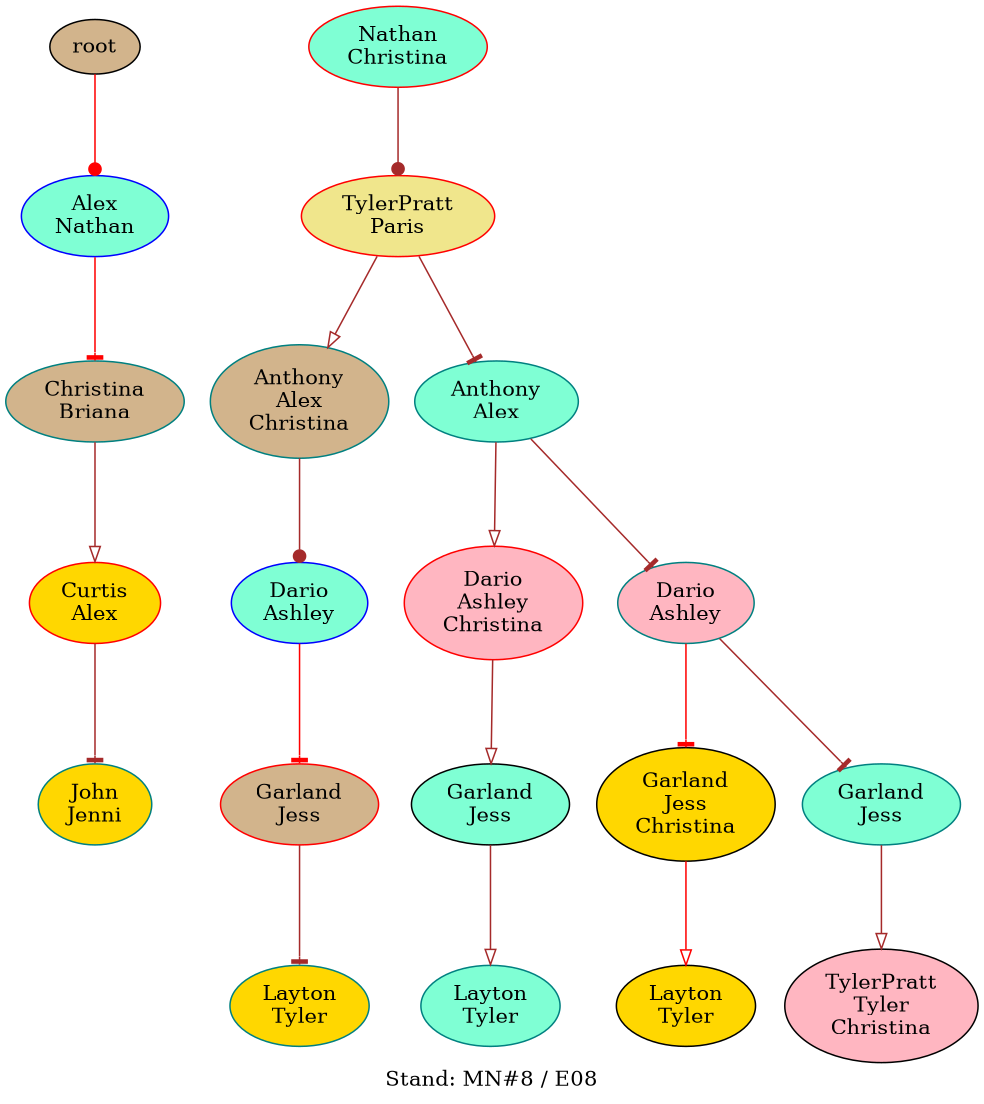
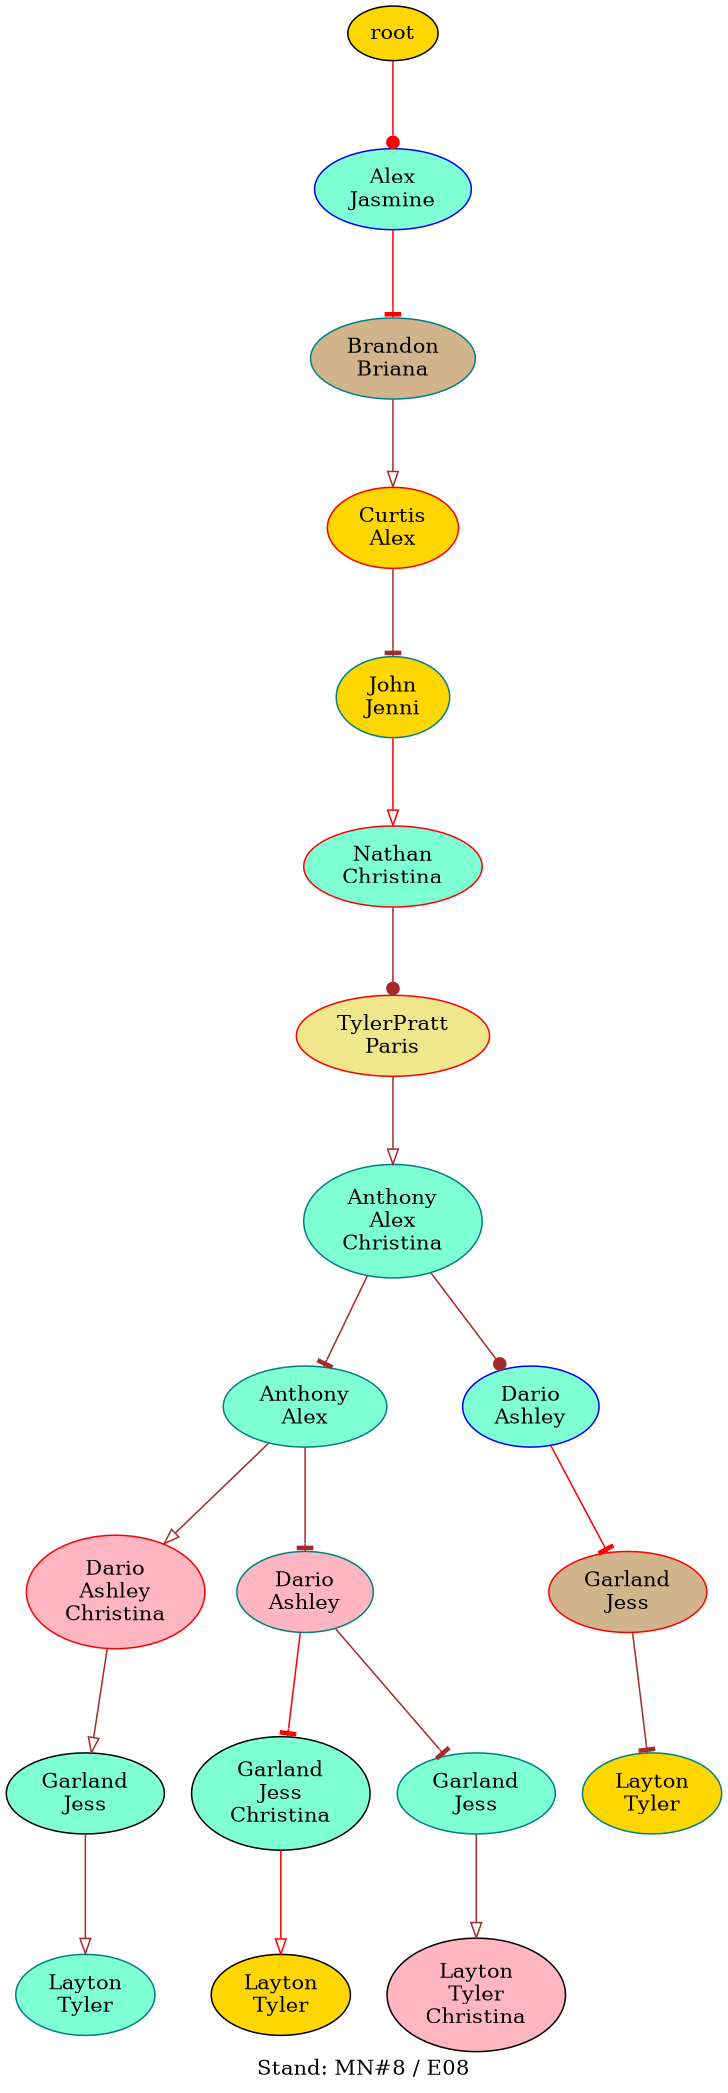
node "root": fillcolor tan -> gold
node "Alex Nathan": label "Alex Nathan" -> "Alex Jasmine"
edge "TylerPratt Paris" -> "Anthony Alex": now "Anthony Alex Christina" -> "Anthony Alex"
node "Christina Briana": label "Christina Briana" -> "Brandon Briana"
node "Anthony Alex Christina": fillcolor tan -> aquamarine
edge "John Jenni" -> "Nathan Christina": added
node "Garland Jess Christina": fillcolor gold -> aquamarine
node "TylerPratt Tyler Christina": label "TylerPratt Tyler Christina" -> "Layton Tyler Christina"
